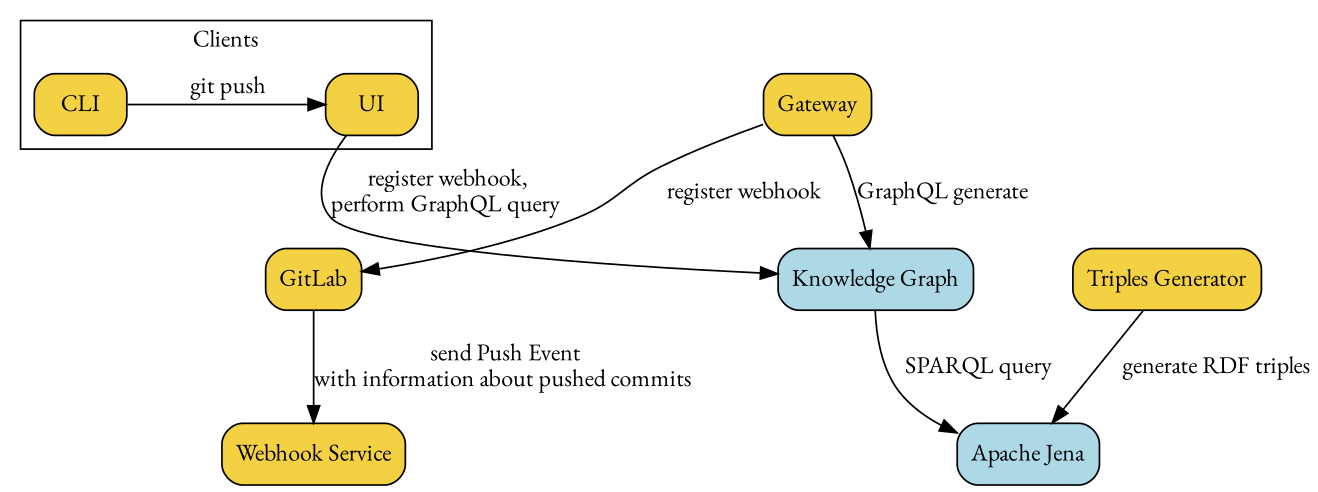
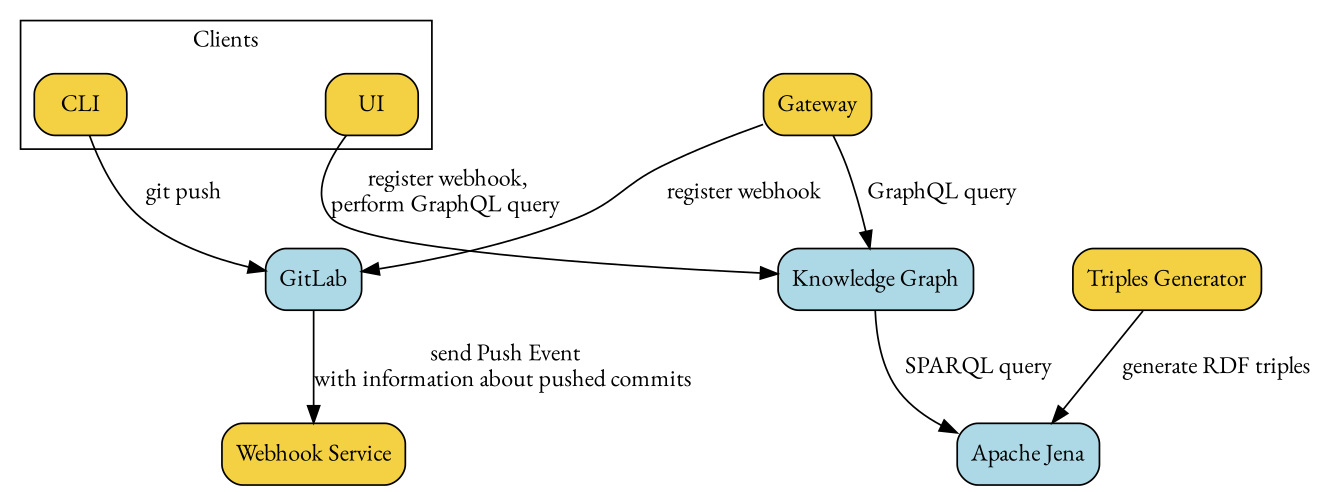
edge "CLI" -> "UI": now "CLI" -> "GitLab"
edge "Gateway" -> "Knowledge Graph": label " GraphQL generate" -> " GraphQL query"
node "GitLab": fillcolor #f4d142 -> lightblue
